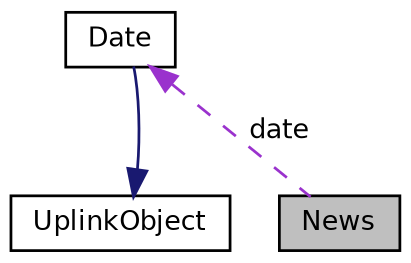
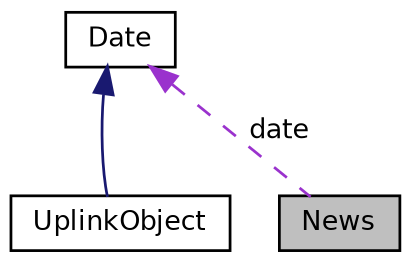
edge "Date" -> "UplinkObject": reversed
